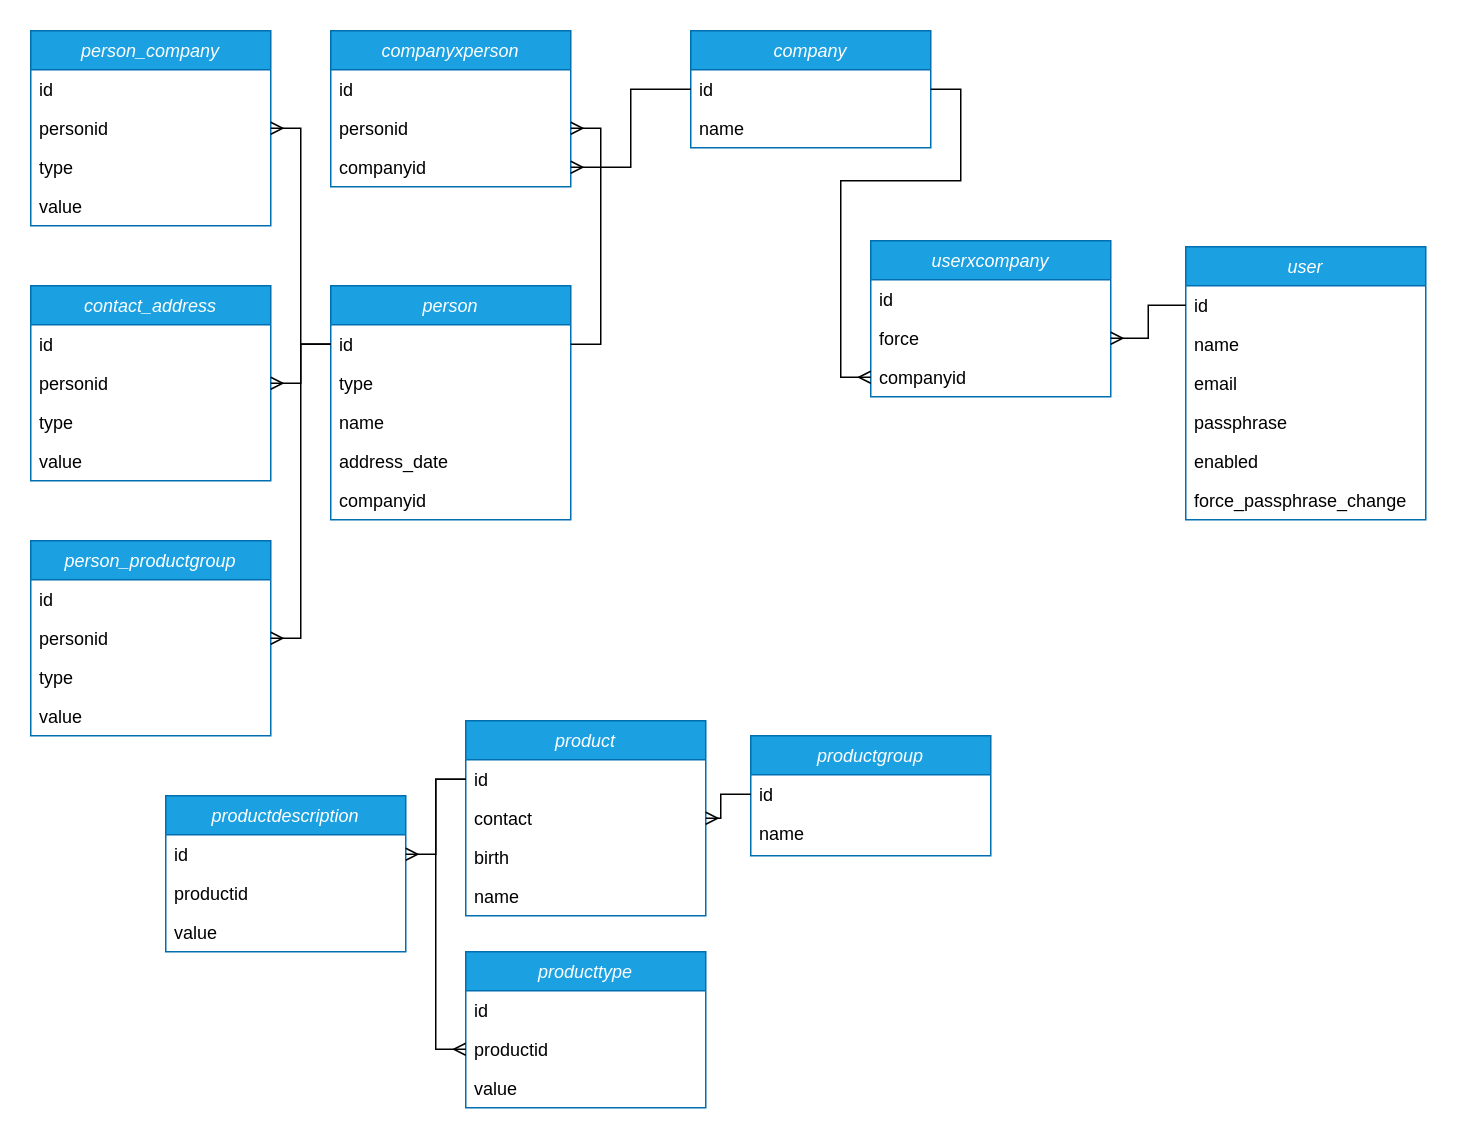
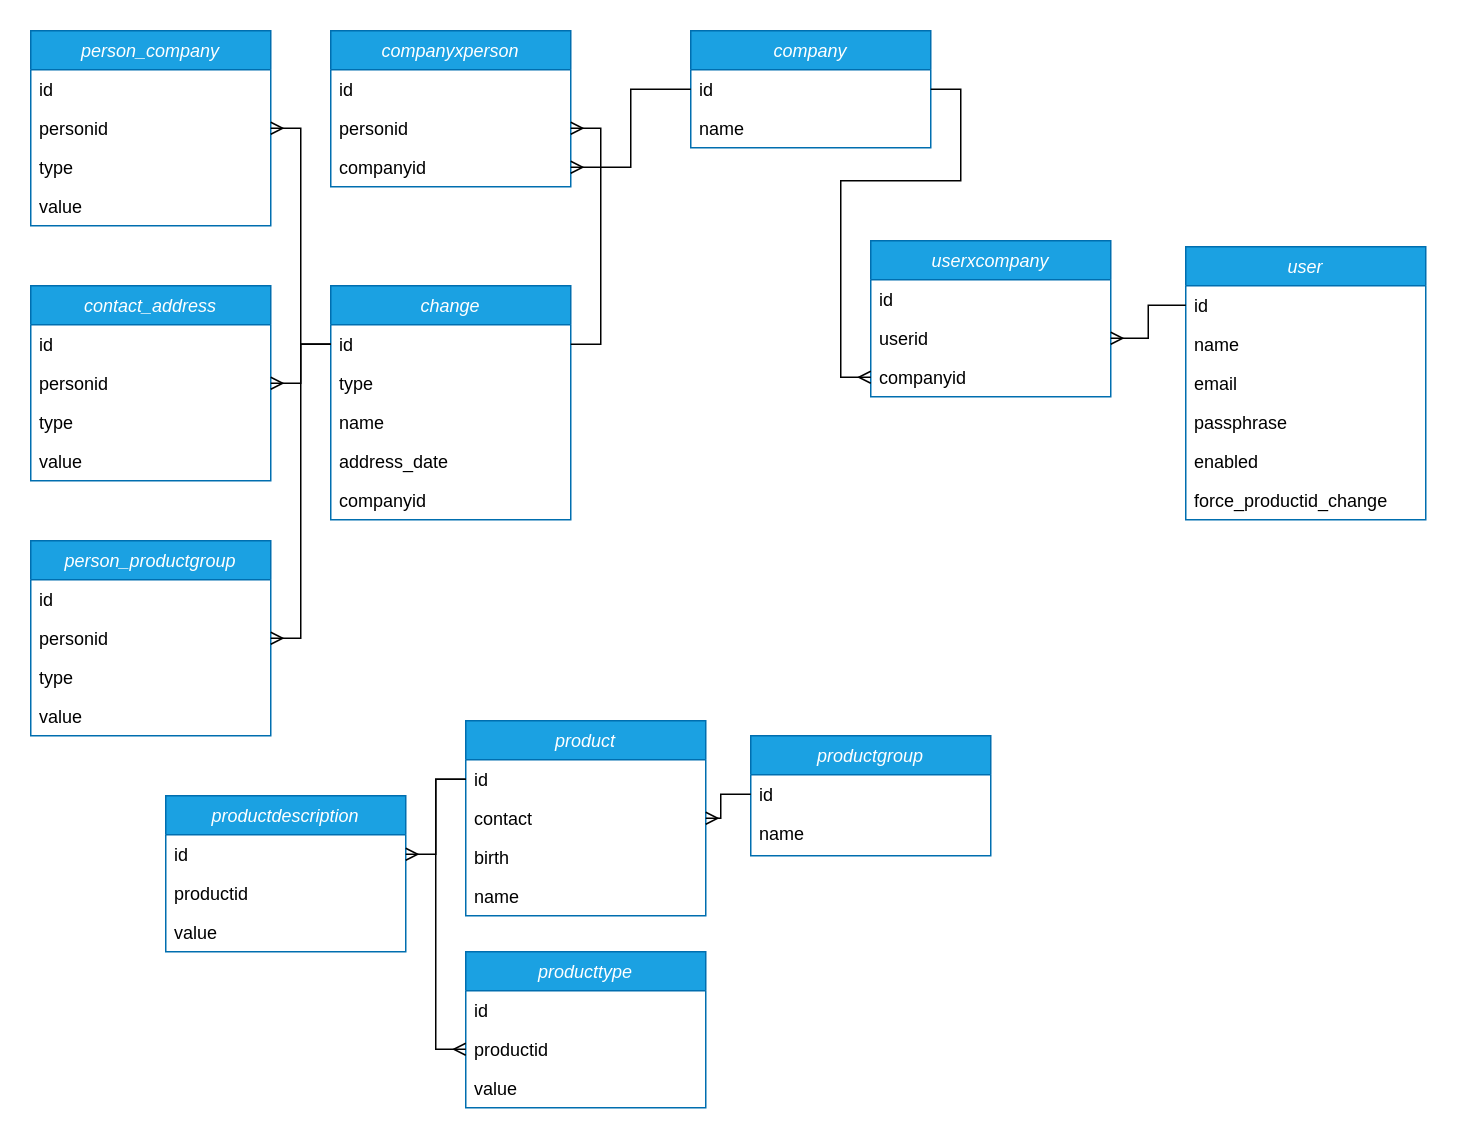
node "person": label "person" -> "change"
node "force": label "force" -> "userid"
node "force_passphrase_change": label "force_passphrase_change" -> "force_productid_change"
